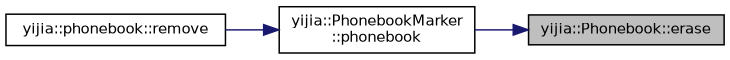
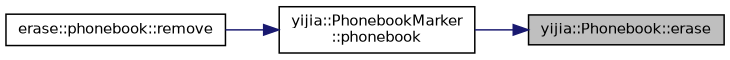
node "yijia::phonebook::remove": label "yijia::phonebook::remove" -> "erase::phonebook::remove"
